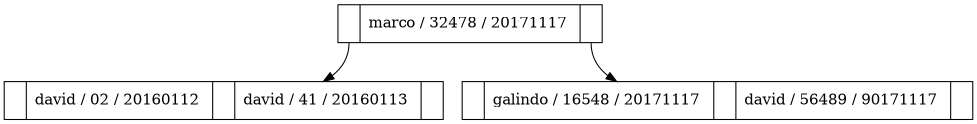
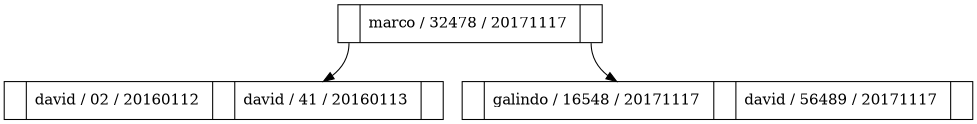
node "galindo / 16548 / 20171117": text "david / 56489 / 90171117" -> "david / 56489 / 20171117"
